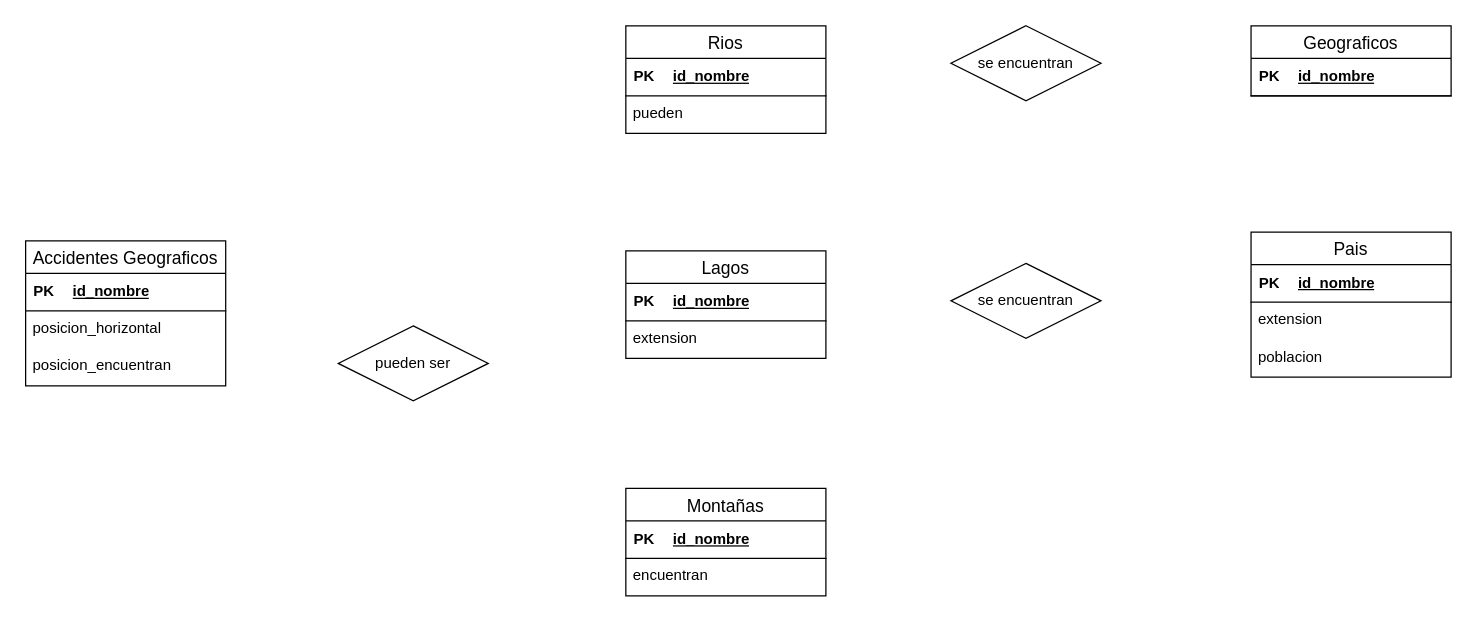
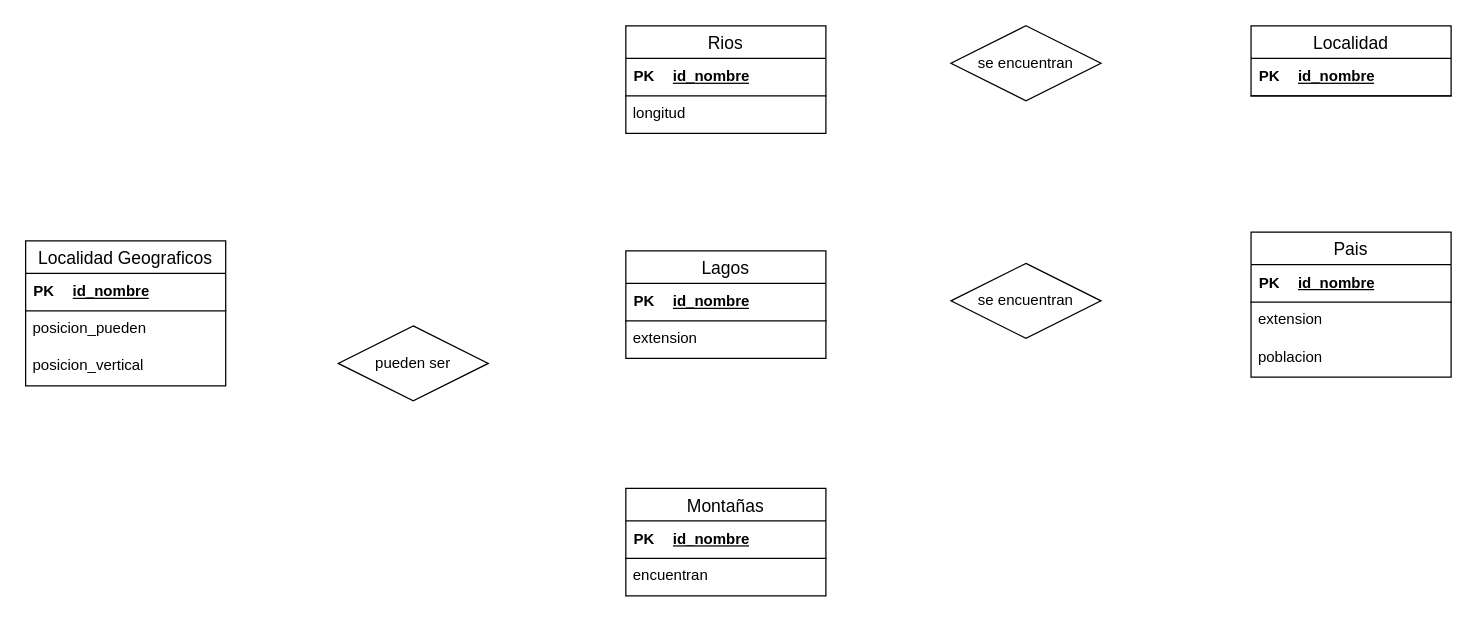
node "Geograficos": label "Geograficos" -> "Localidad"
node "pueden": label "pueden" -> "longitud"
node "Accidentes Geograficos": label "Accidentes Geograficos" -> "Localidad Geograficos"
node "posicion_horizontal": label "posicion_horizontal" -> "posicion_pueden"
node "posicion_encuentran": label "posicion_encuentran" -> "posicion_vertical"
